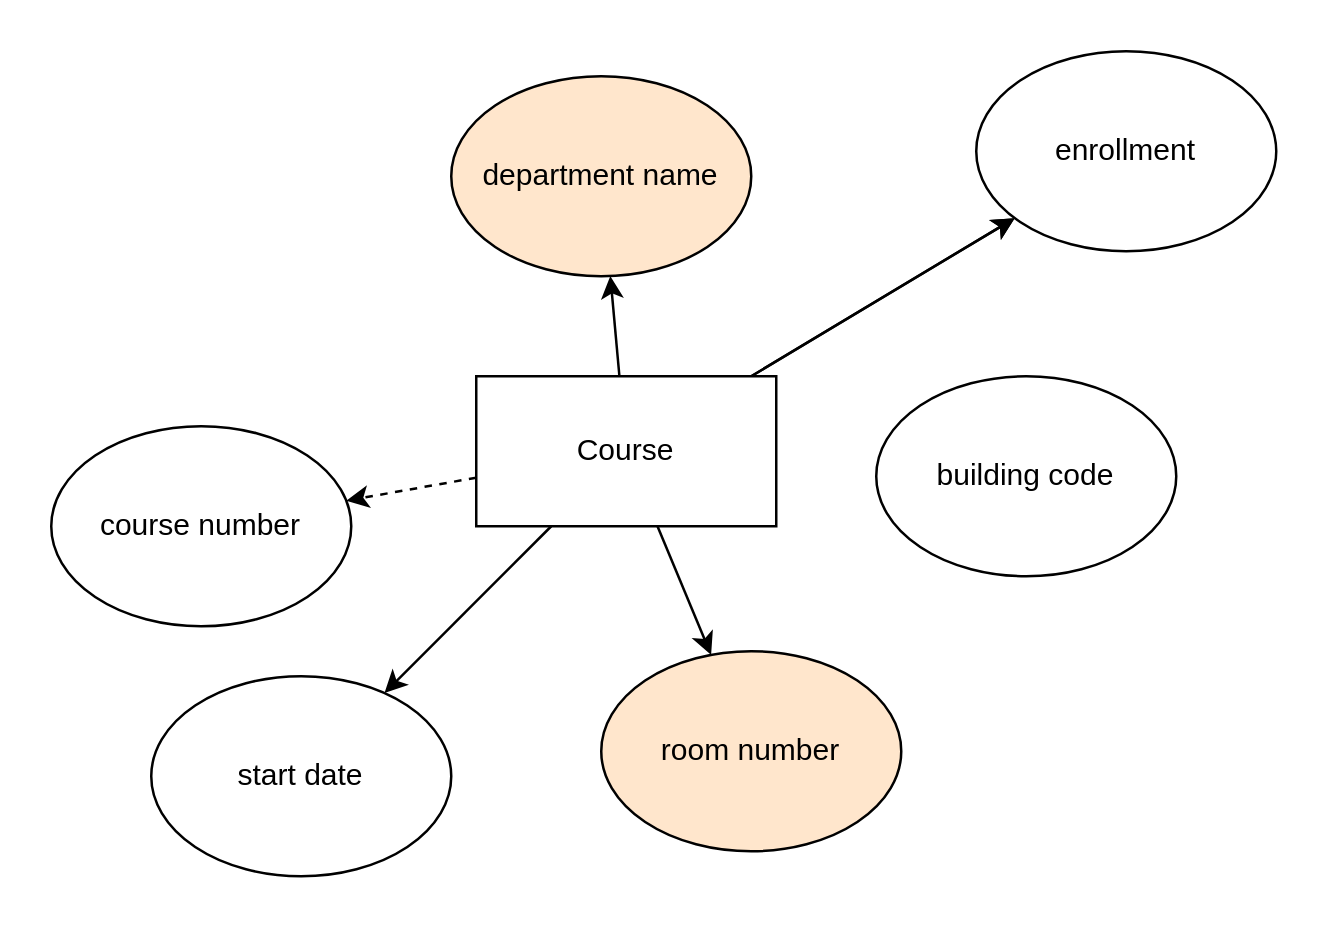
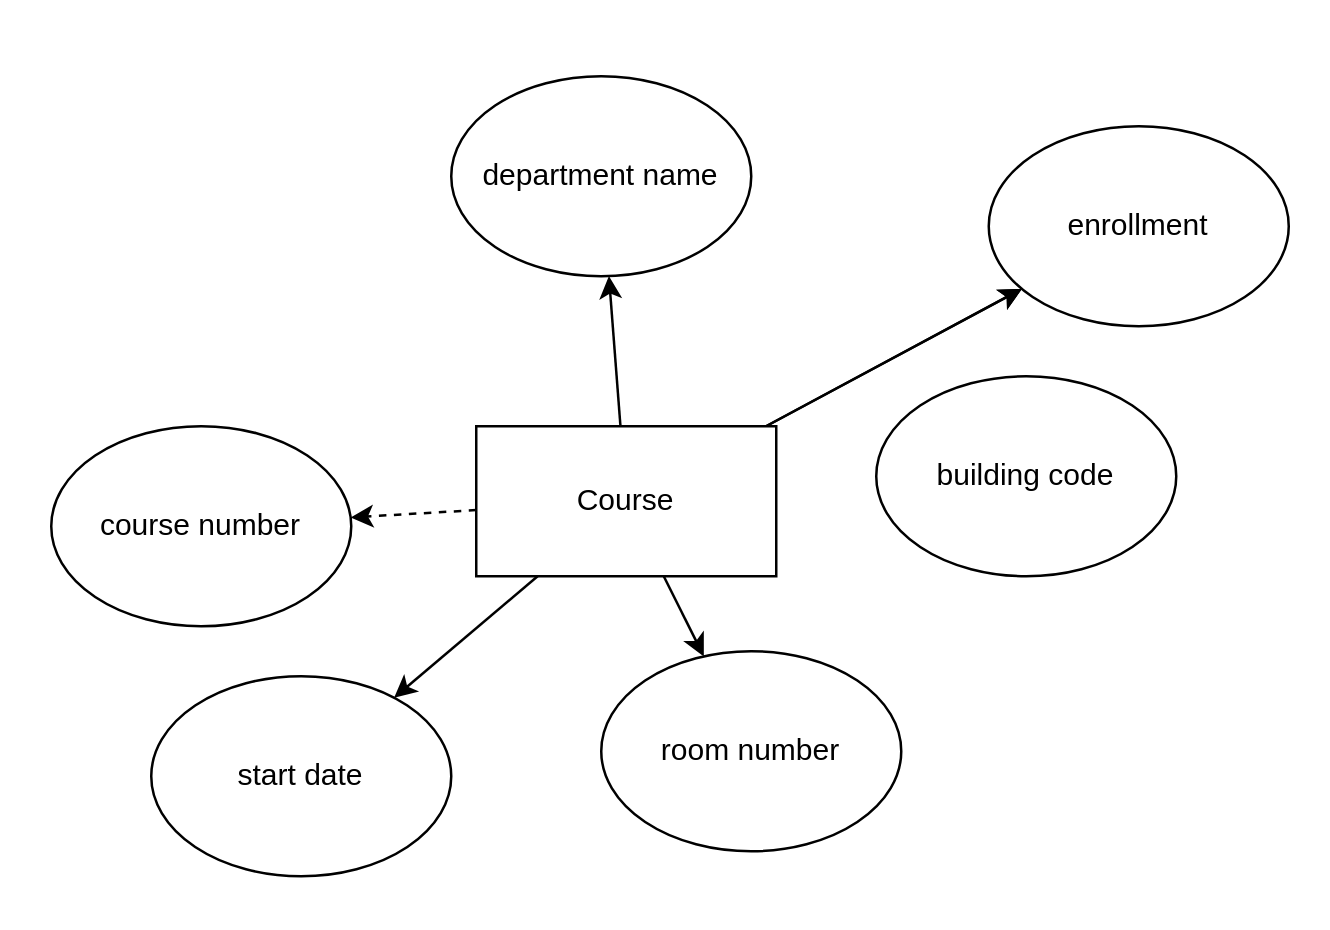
node "enrollment": moved (1126, 151) -> (1139, 226)
node "department name": fillcolor #ffe6cc -> #ffffff
node "Course": moved (626, 451) -> (626, 501)
node "room number": fillcolor #ffe6cc -> #ffffff
